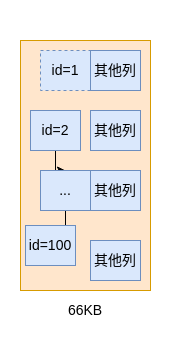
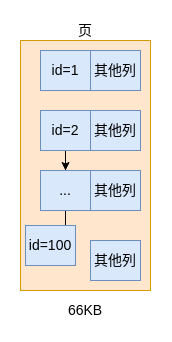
node "页": added
node "id=1": style dashed -> solid
node "id=2": moved (56, 131) -> (66, 131)
